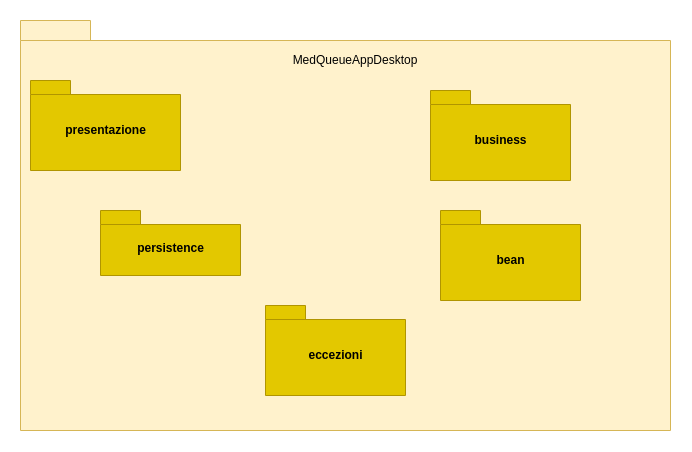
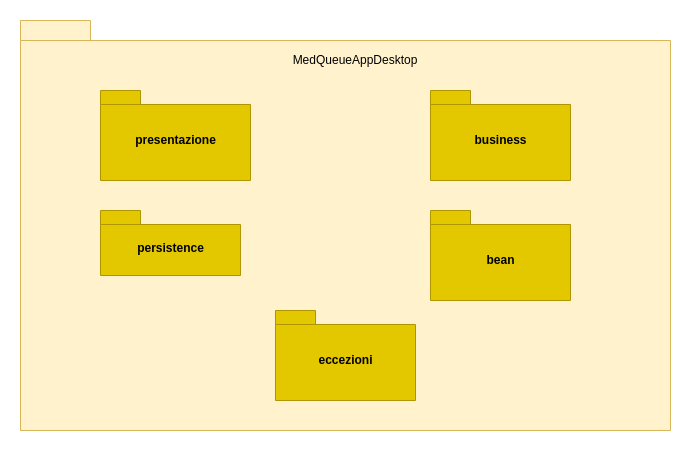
node "presentazione": moved (106, 126) -> (176, 136)
node "bean": moved (511, 256) -> (501, 256)
node "eccezioni": moved (336, 351) -> (346, 356)
